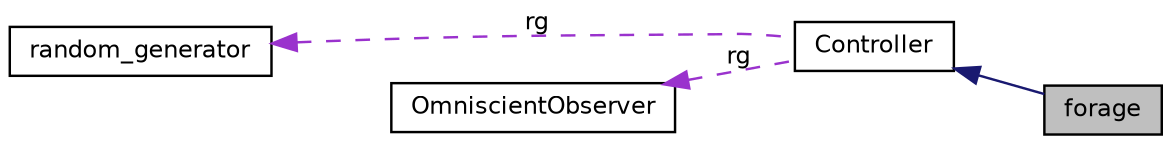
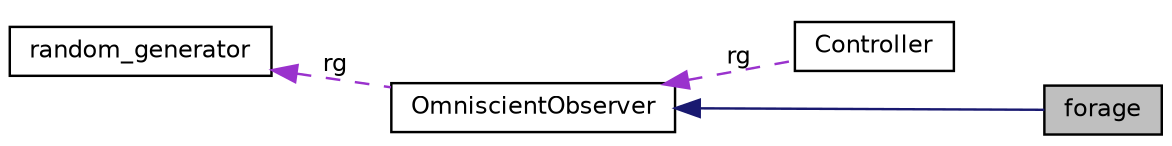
edge "Controller" -> "random_generator": now "OmniscientObserver" -> "random_generator"
edge "forage" -> "Controller": now "forage" -> "OmniscientObserver"
